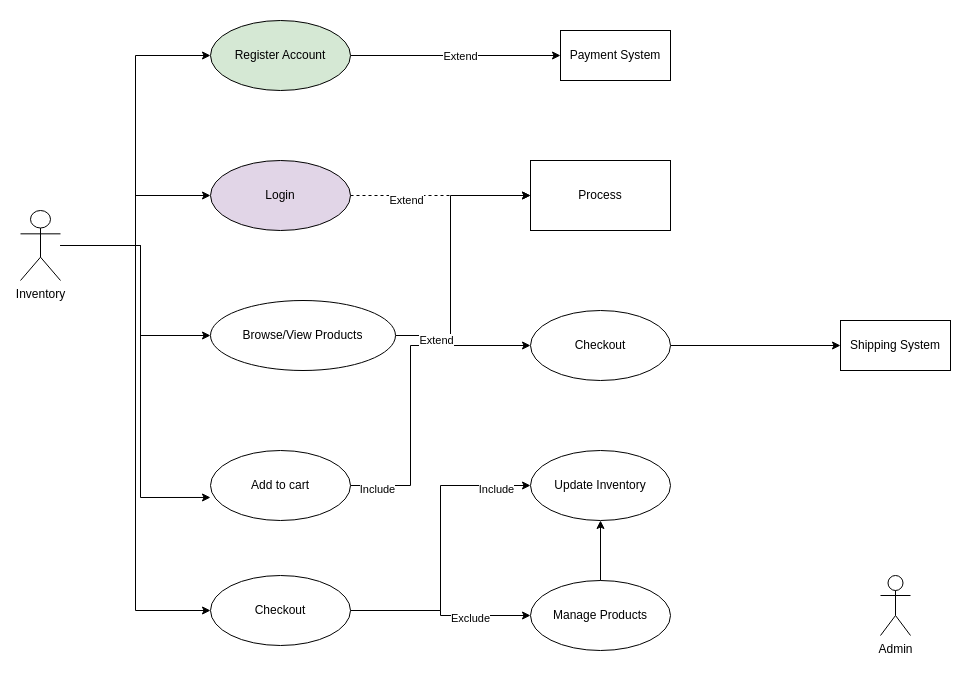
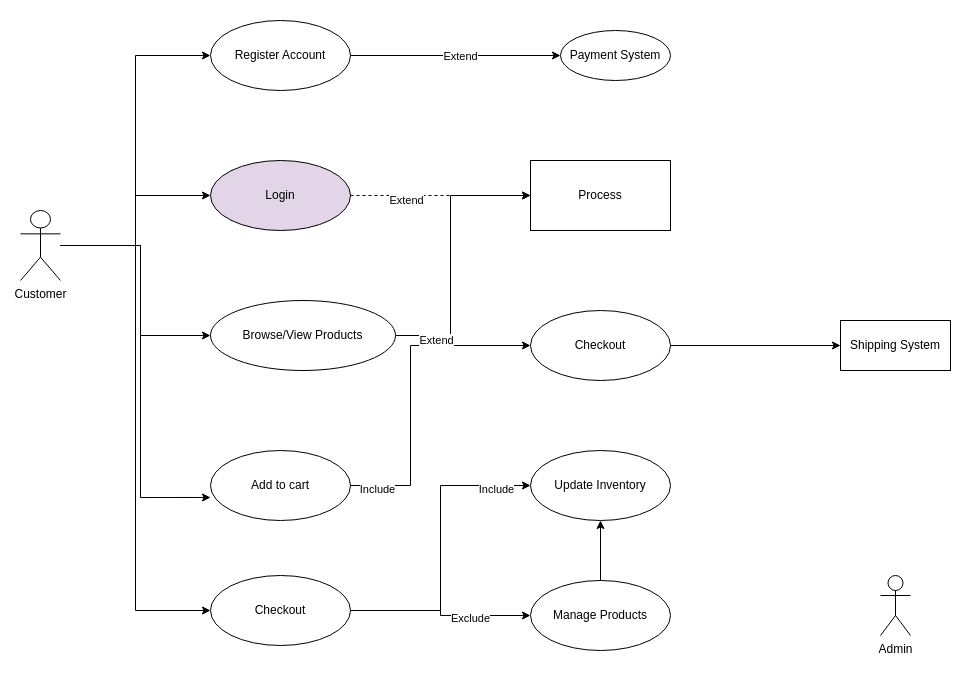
node "Register Account": fillcolor #d5e8d4 -> #ffffff
node "Payment System": shape rectangle -> ellipse
node "Inventory": label "Inventory" -> "Customer"
